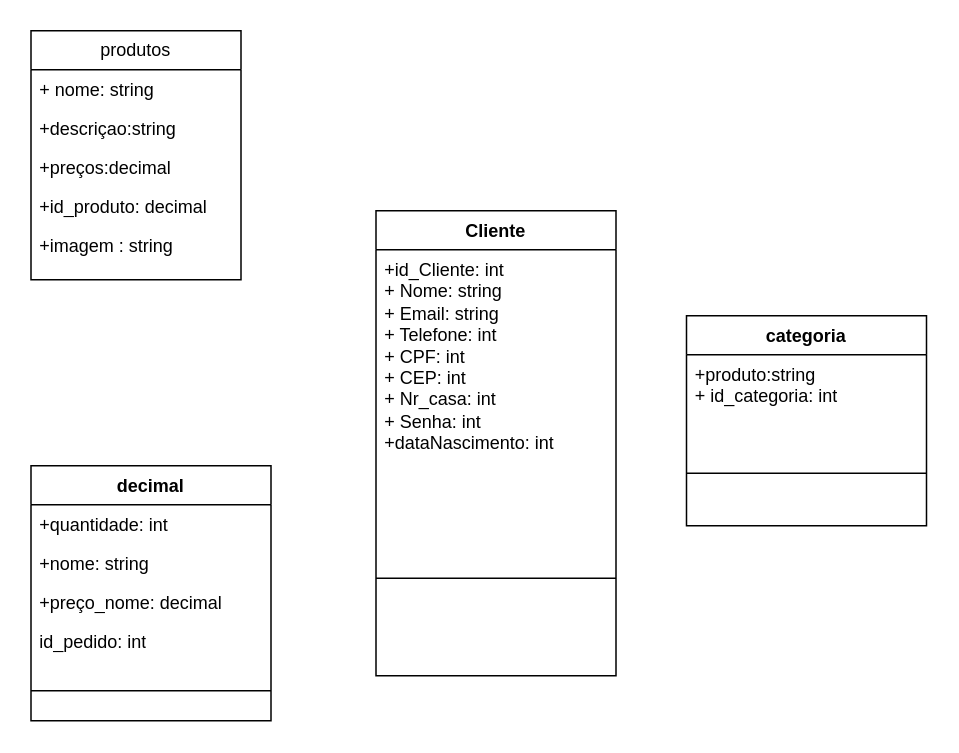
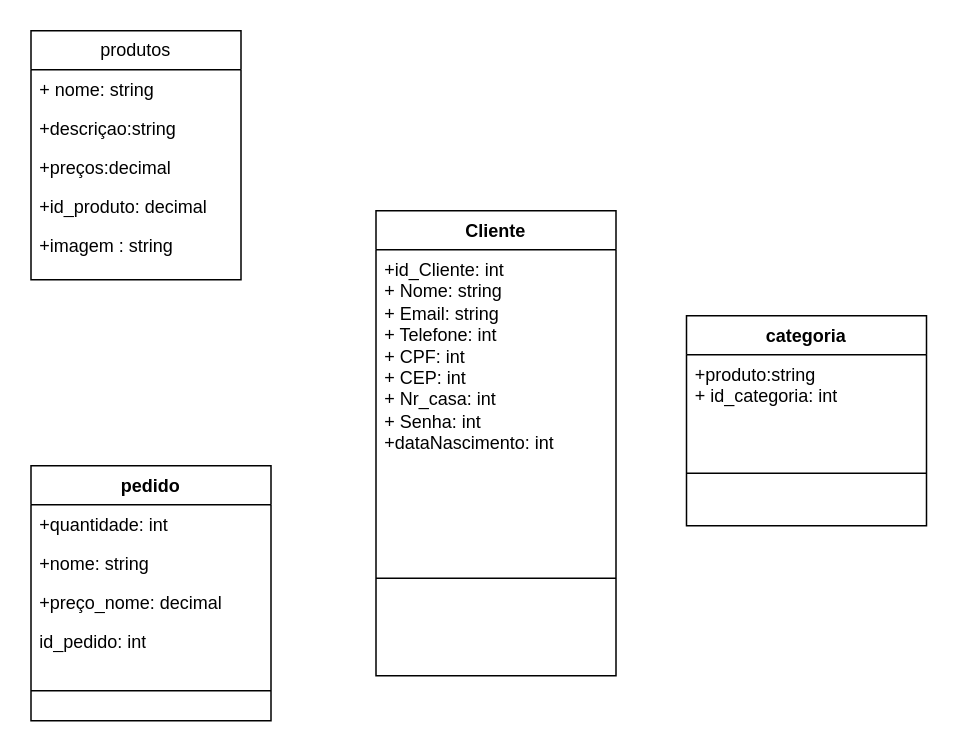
node "decimal": label "decimal" -> "pedido"
